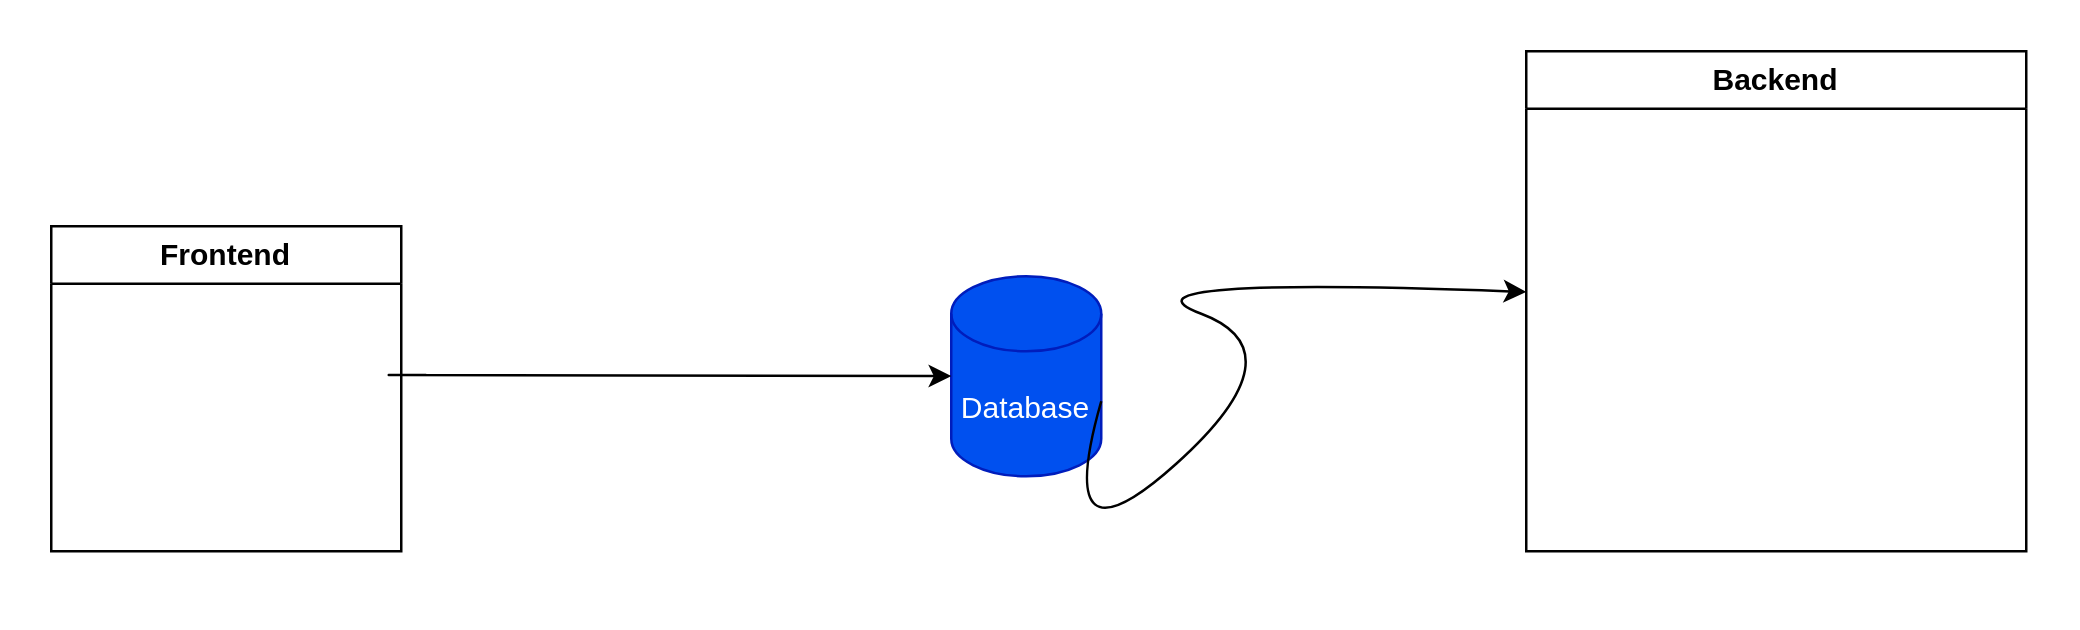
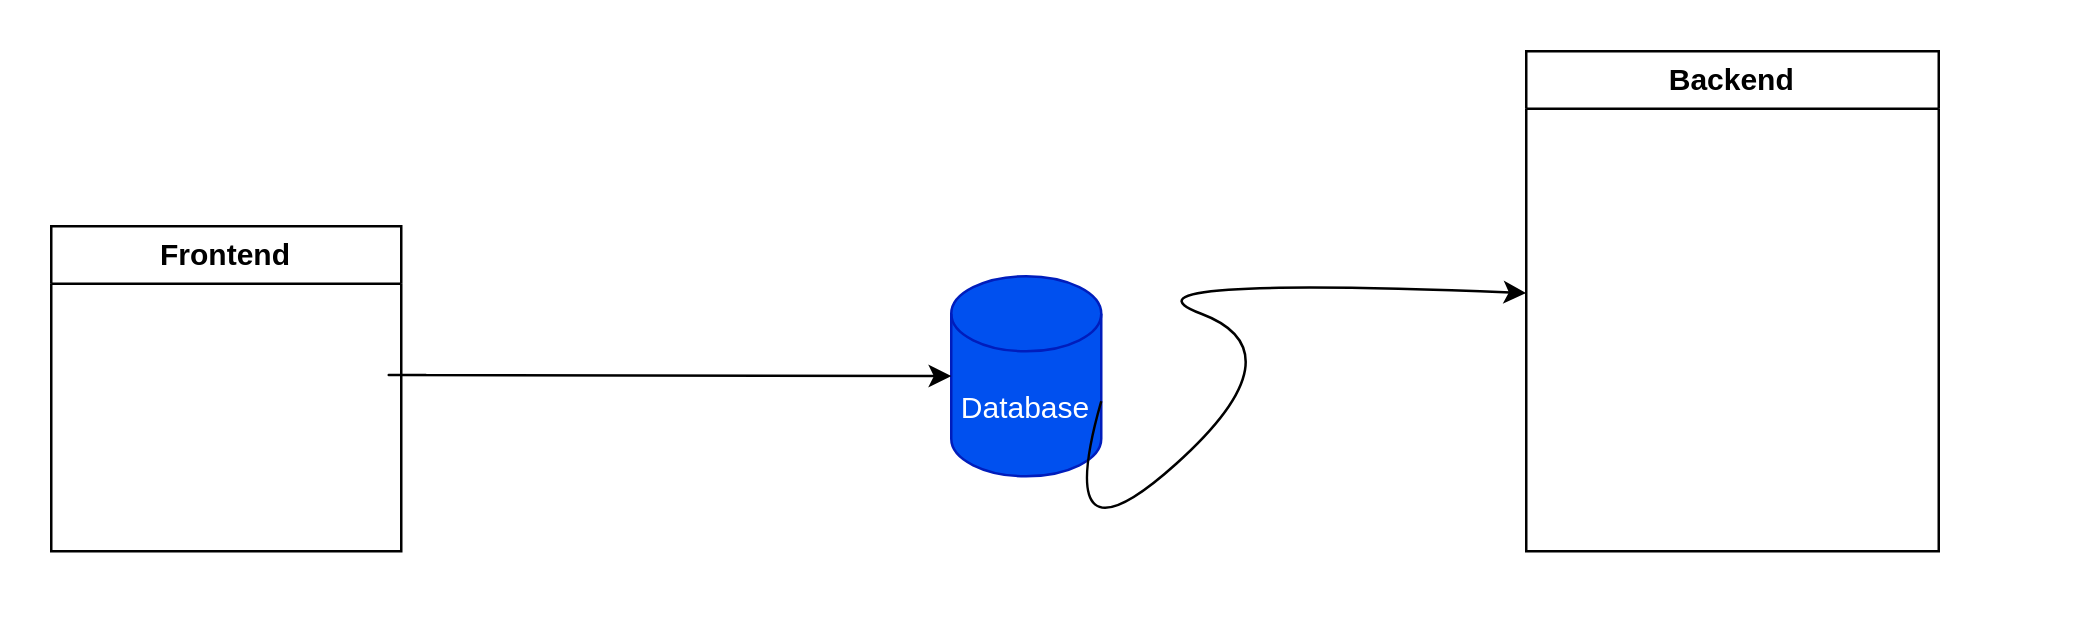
node "Backend": size 500x500 -> 413x500
